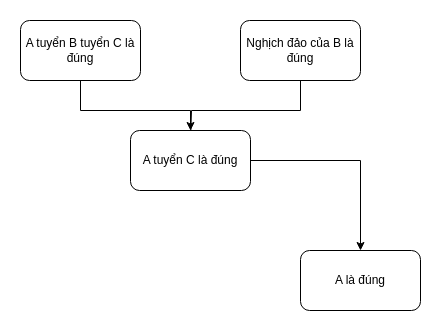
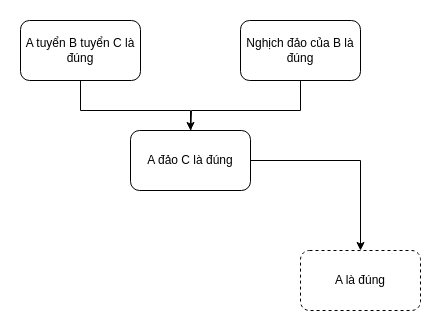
node "A tuyển C là đúng": label "A tuyển C là đúng" -> "A đảo C là đúng"
node "A là đúng": style solid -> dashed
